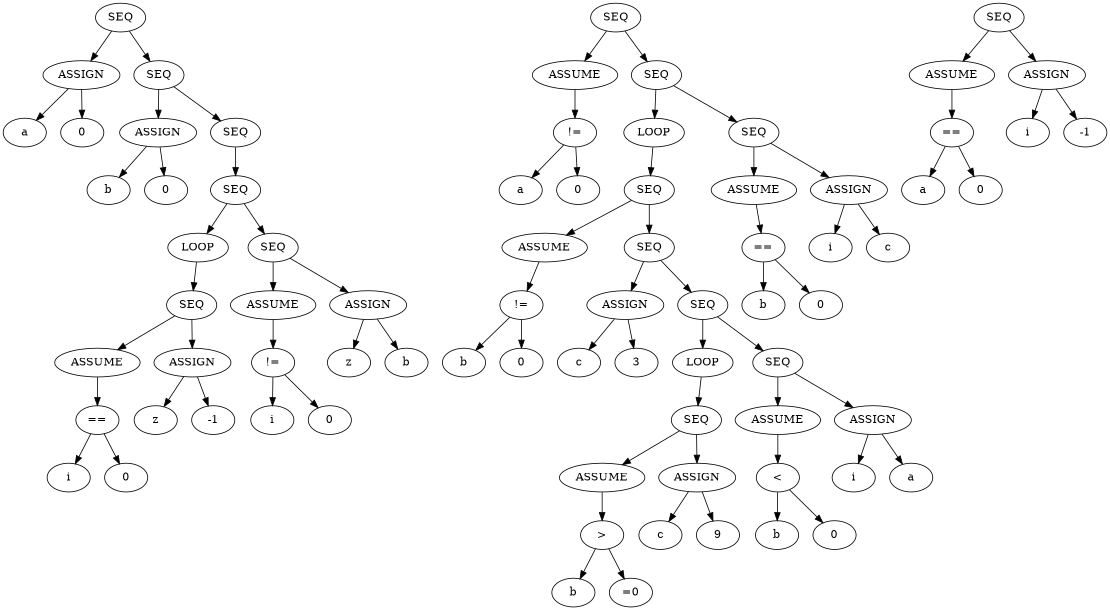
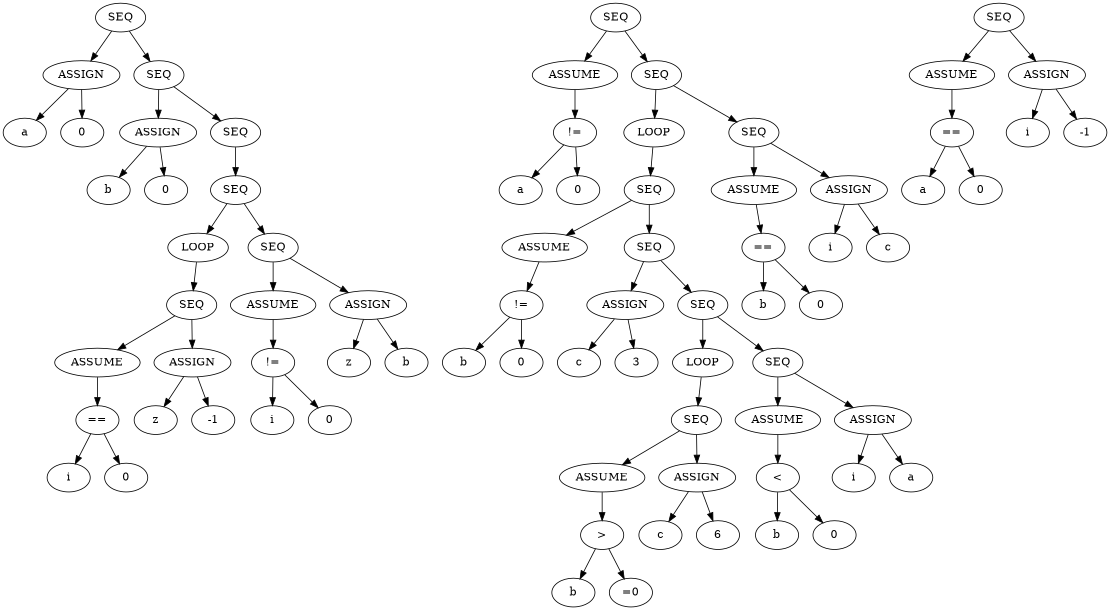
node "9": label "9" -> "6"
